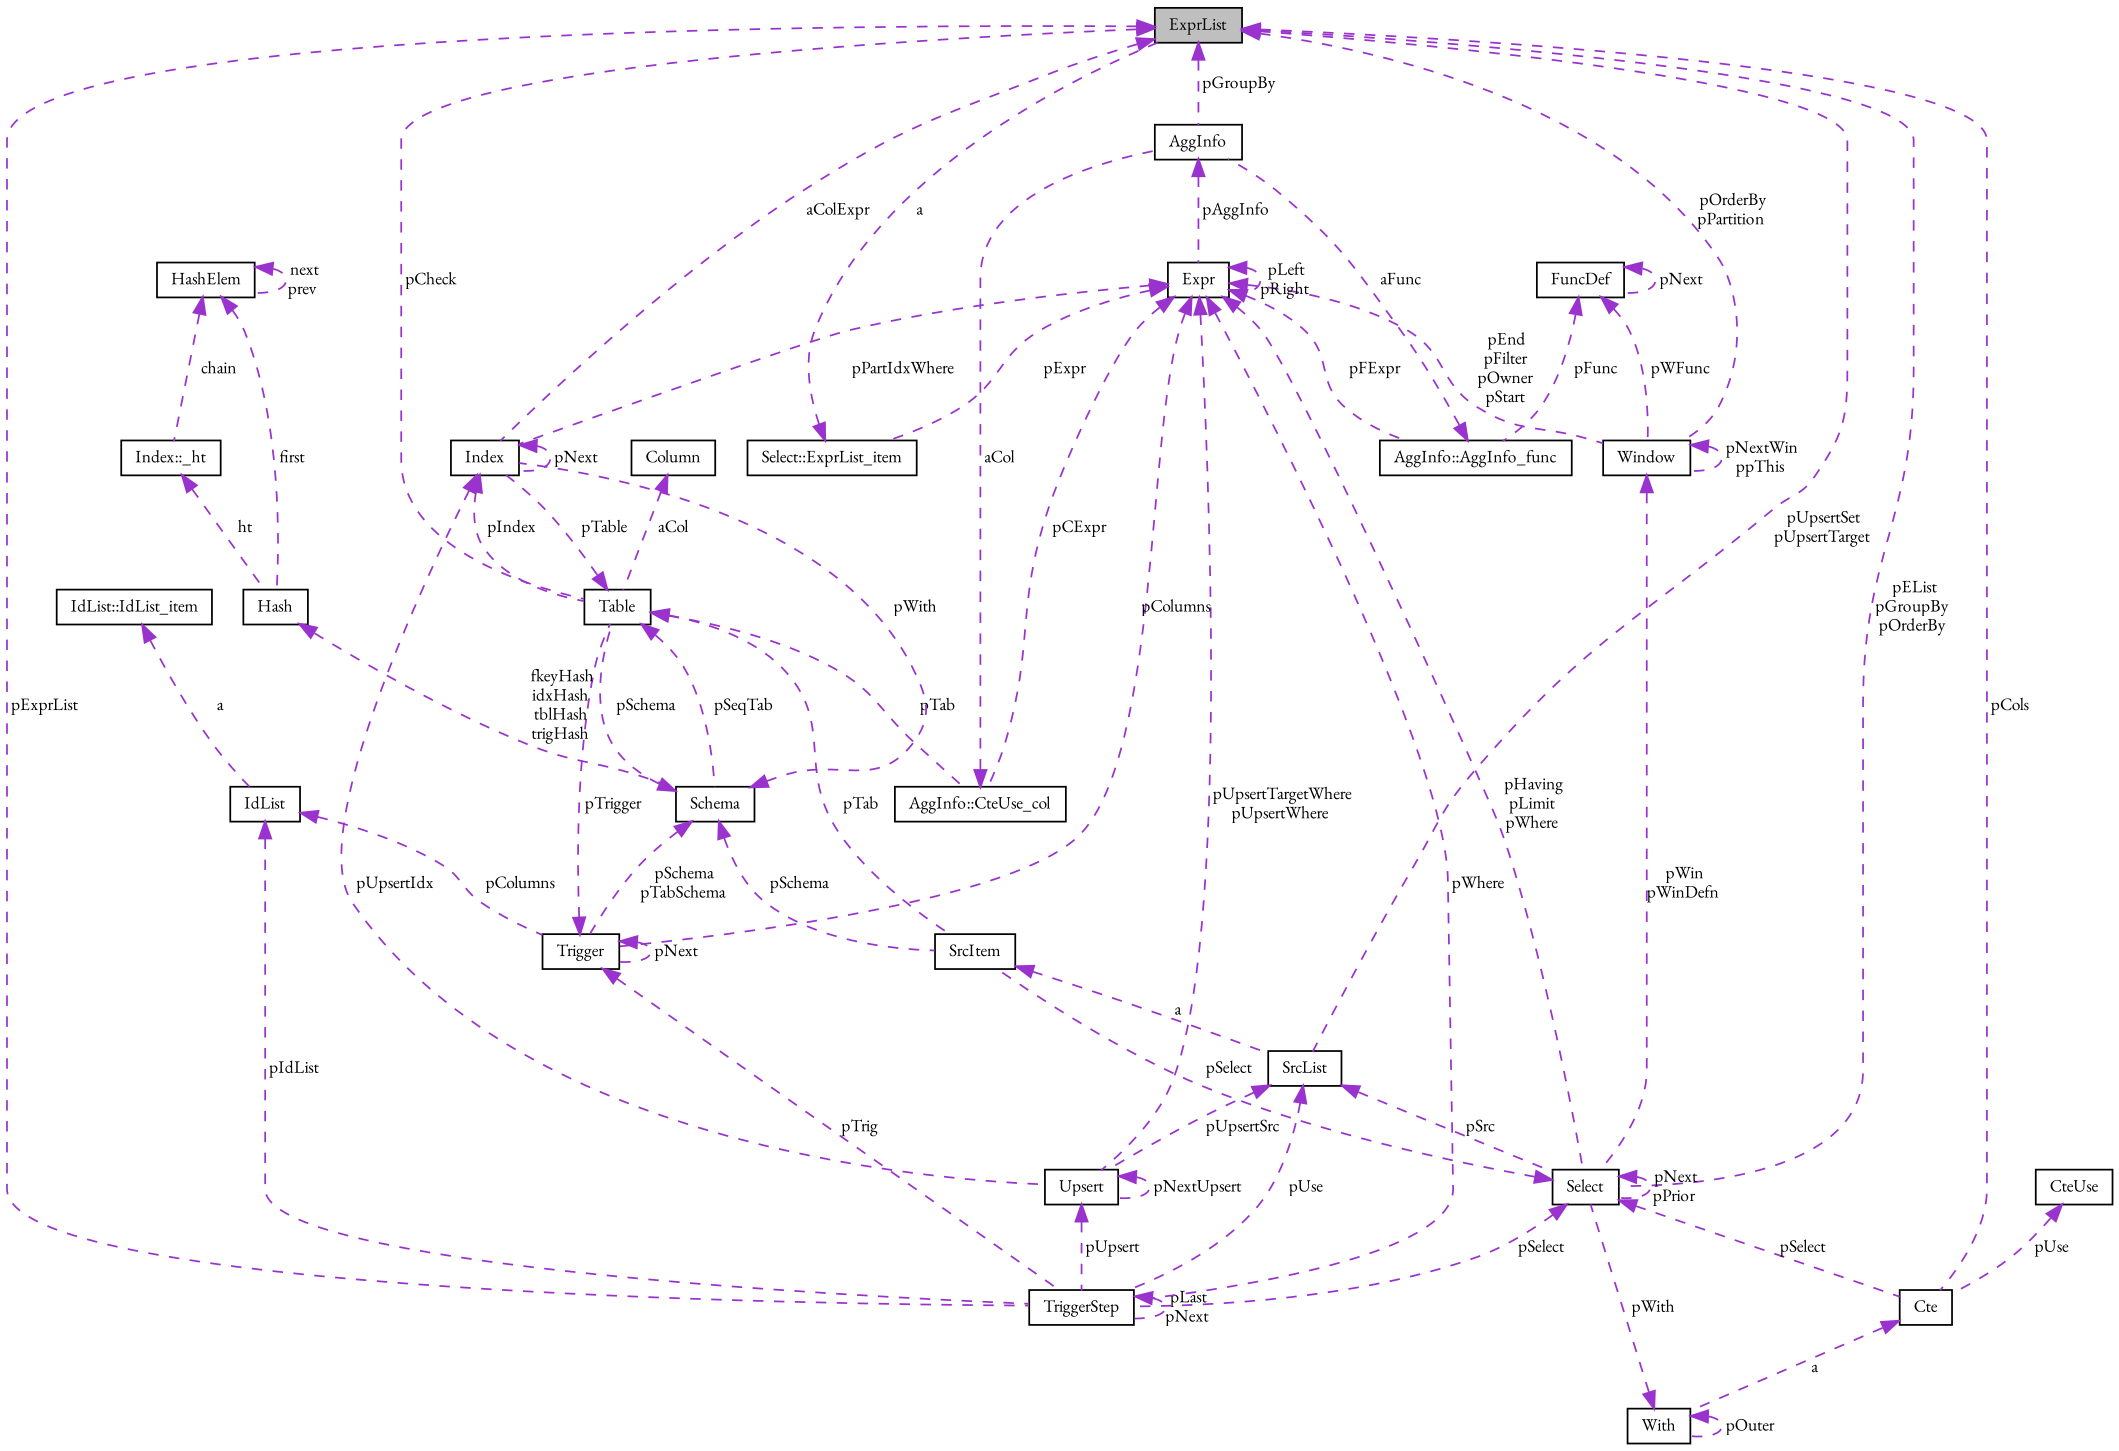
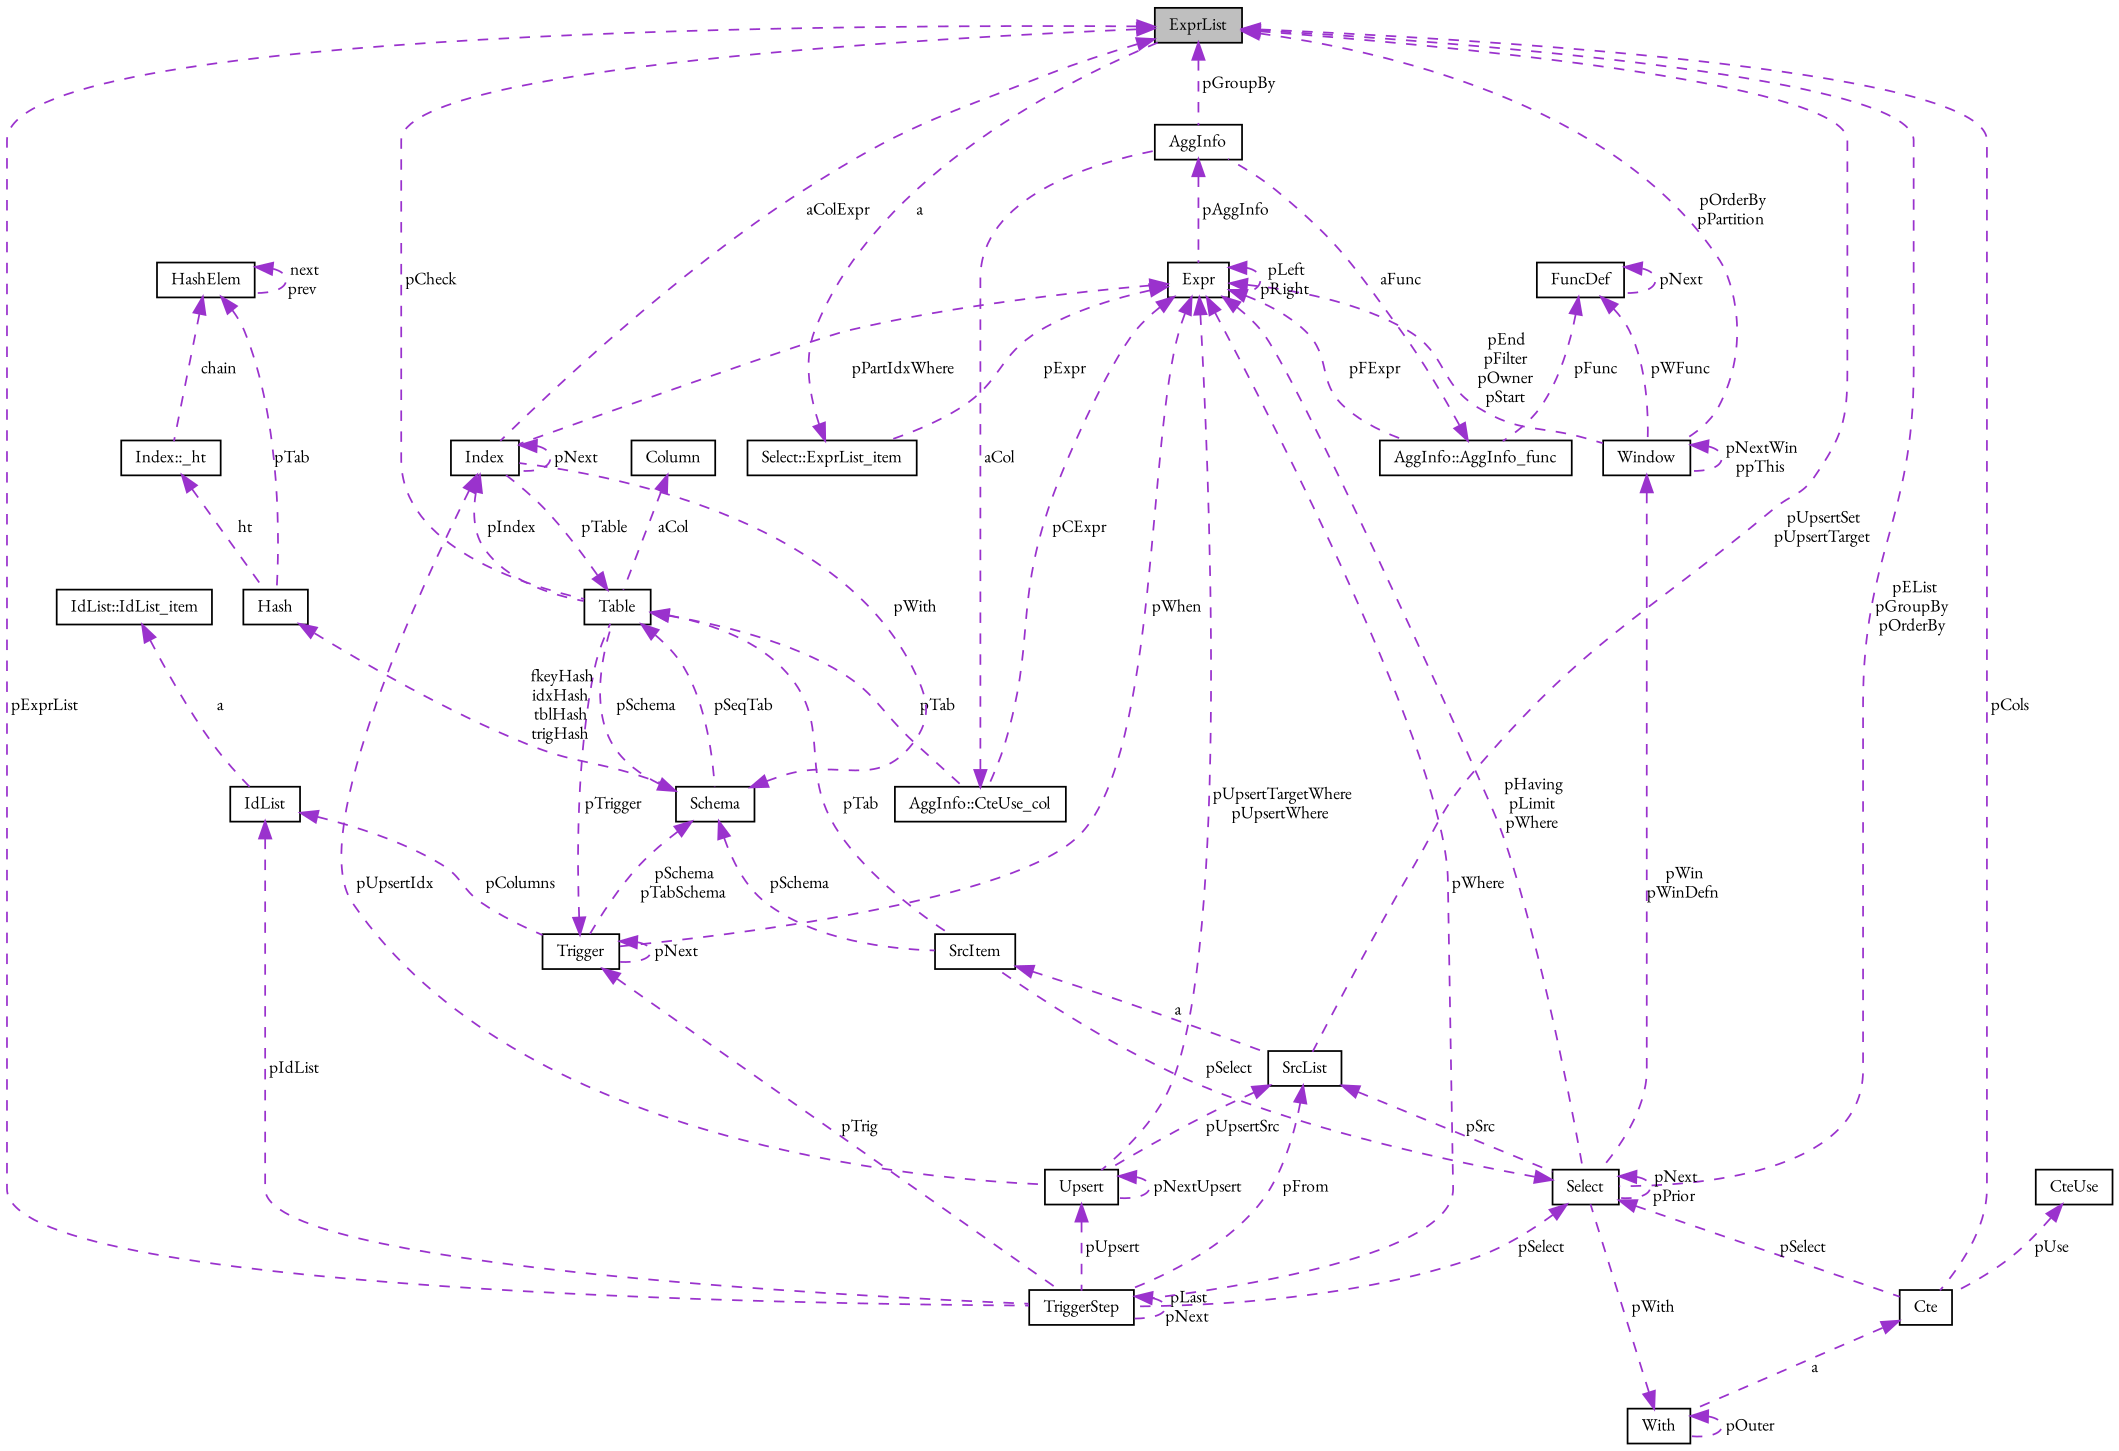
edge "Hash" -> "HashElem": label " first" -> " pTab"
edge "Trigger" -> "Expr": label " pColumns" -> " pWhen"
edge "TriggerStep" -> "SrcList": label " pUse" -> " pFrom"
